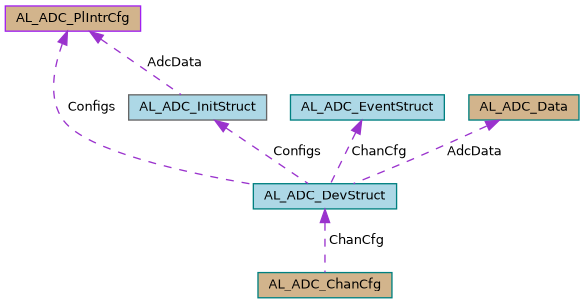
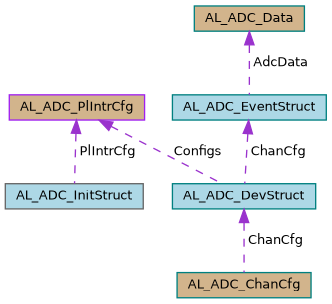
edge "AL_ADC_InitStruct" -> "AL_ADC_PlIntrCfg": label " AdcData" -> " PlIntrCfg"
edge "AL_ADC_DevStruct" -> "AL_ADC_InitStruct": removed, label "Configs"
edge "AL_ADC_DevStruct" -> "AL_ADC_Data": now "AL_ADC_EventStruct" -> "AL_ADC_Data"
